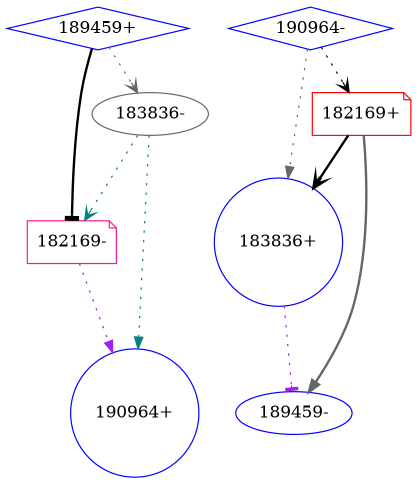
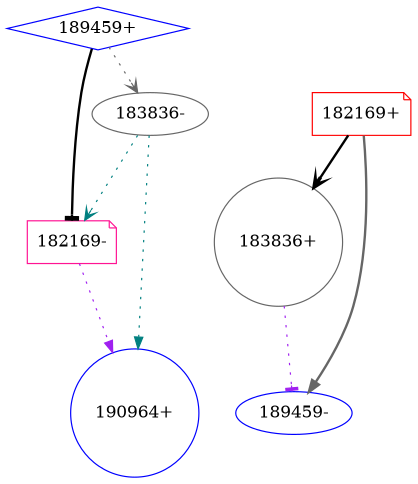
node "190964-": removed
node "183836+": color blue -> gray40
